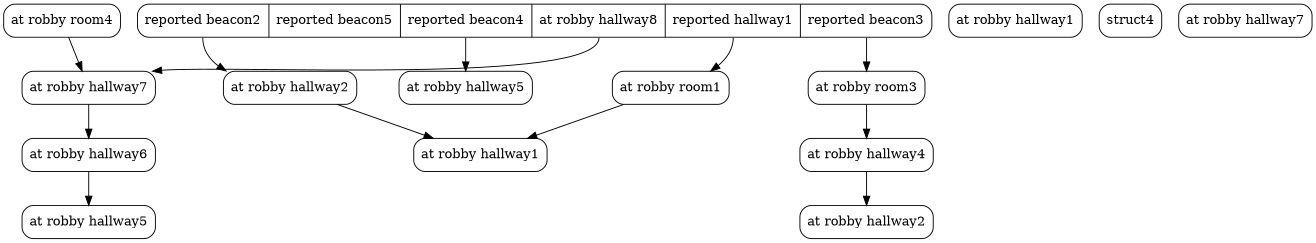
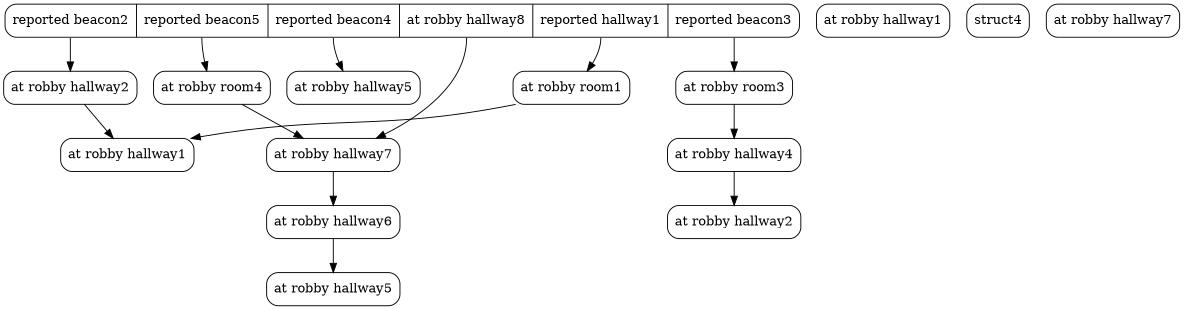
edge "reported beacon2" -> "at robby room4": added
